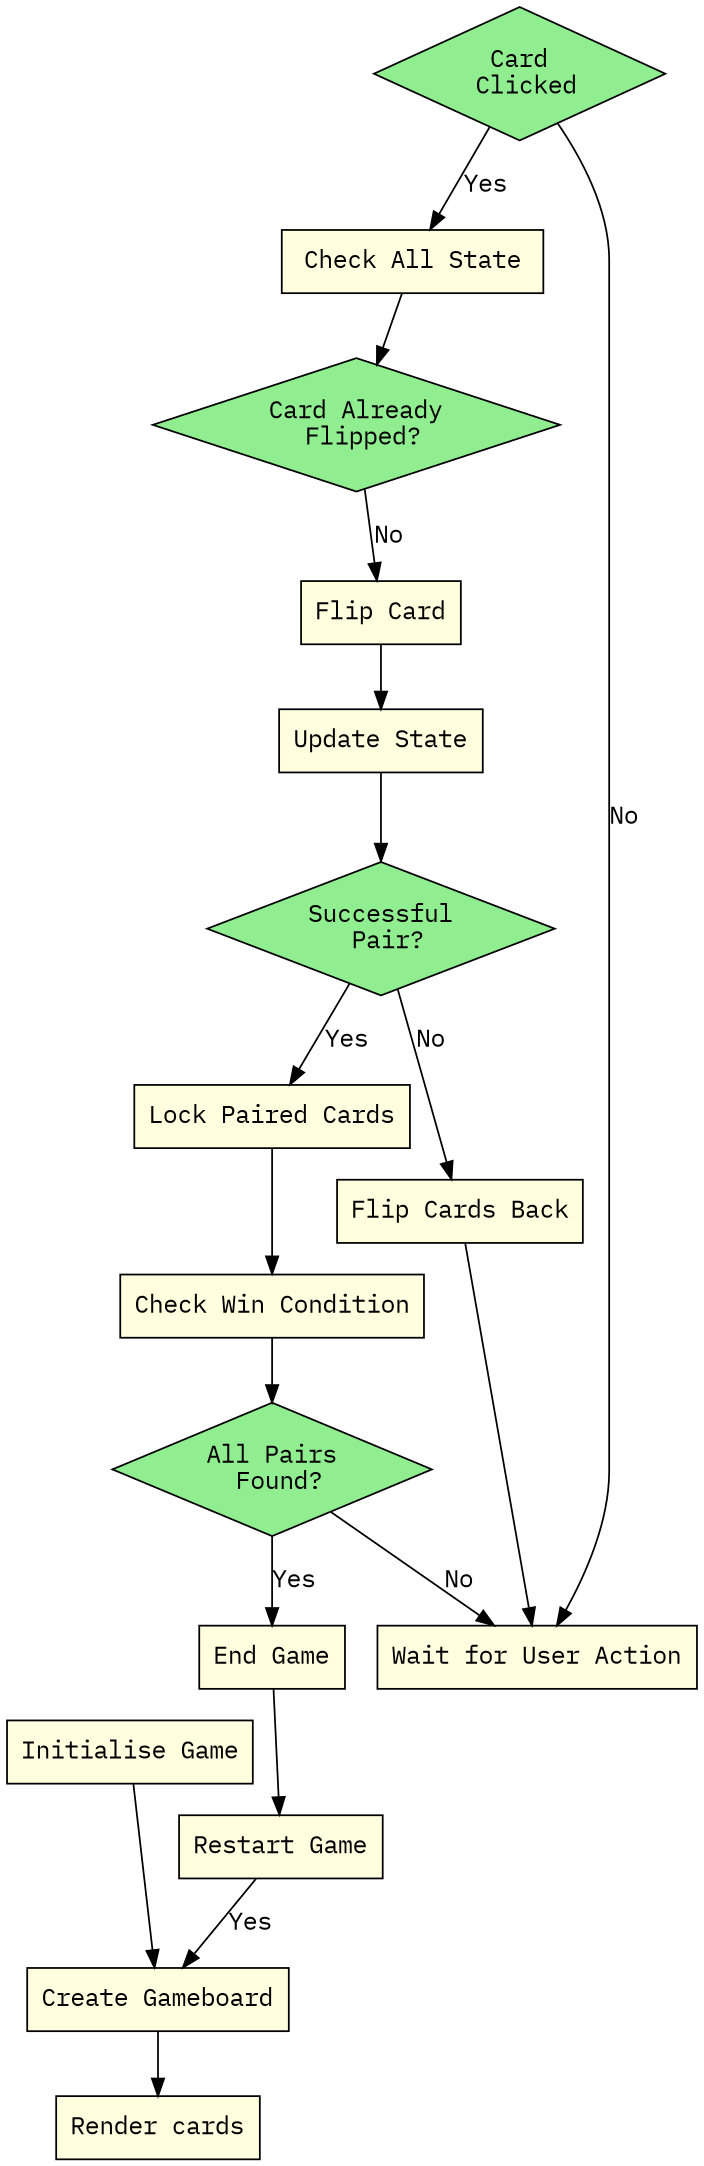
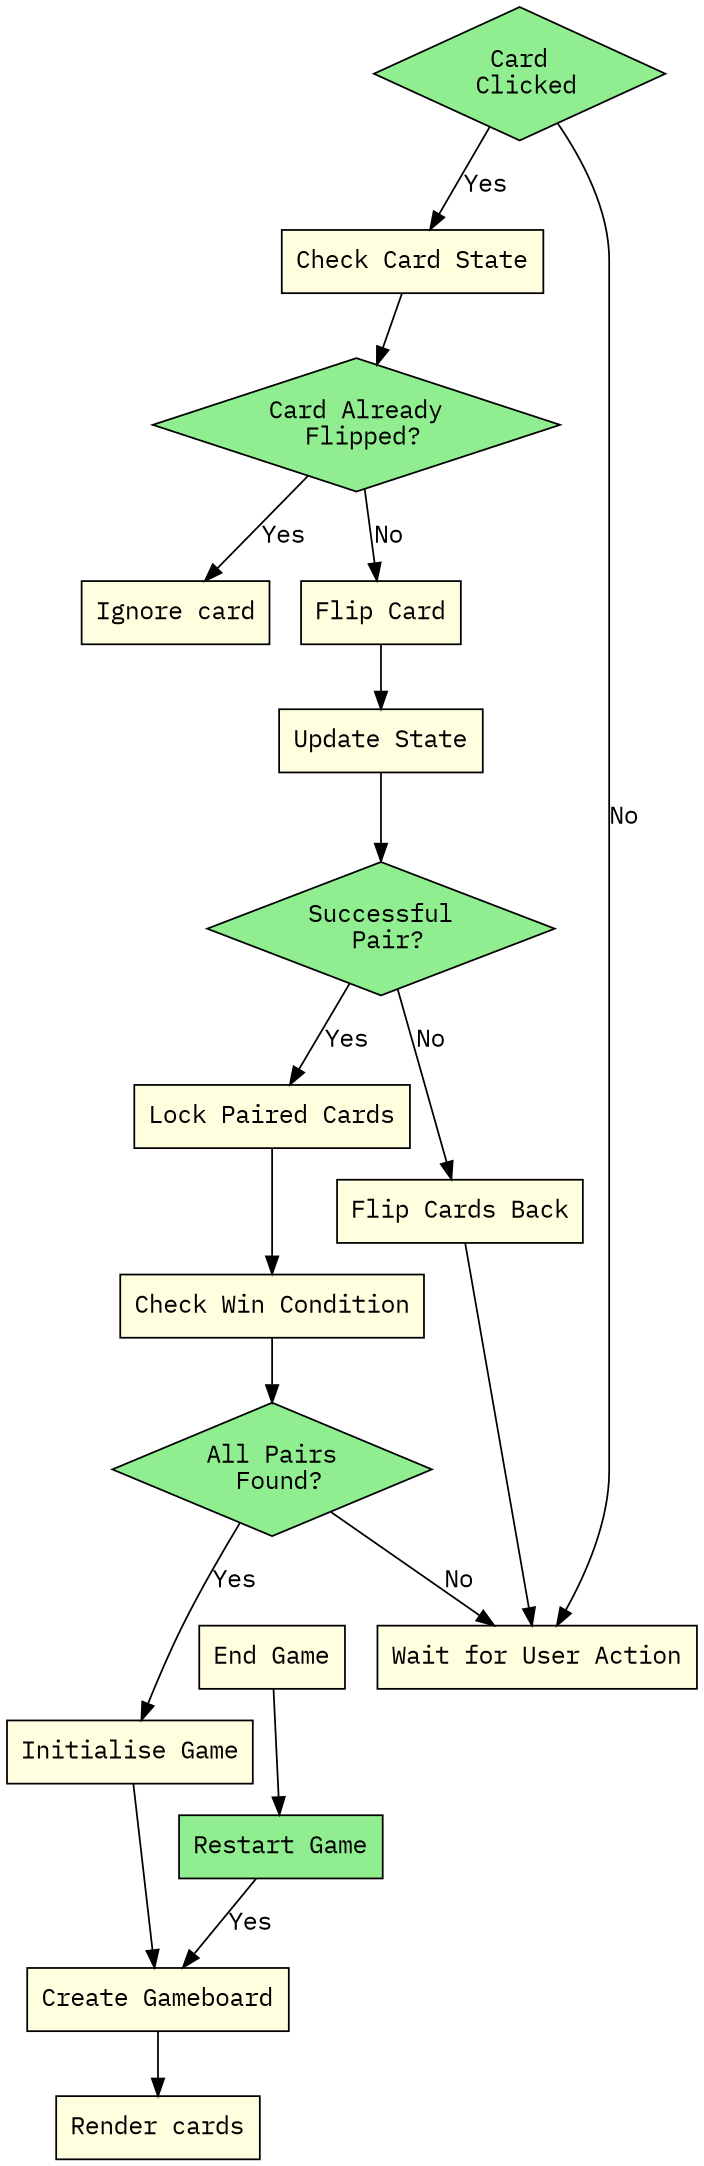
node "Check All State": label "Check All State" -> "Check Card State"
node "Ignore card": added
edge "All Pairs Found?" -> "End Game": now "All Pairs Found?" -> "Initialise Game"
node "Restart Game": fillcolor lightyellow -> lightgreen
